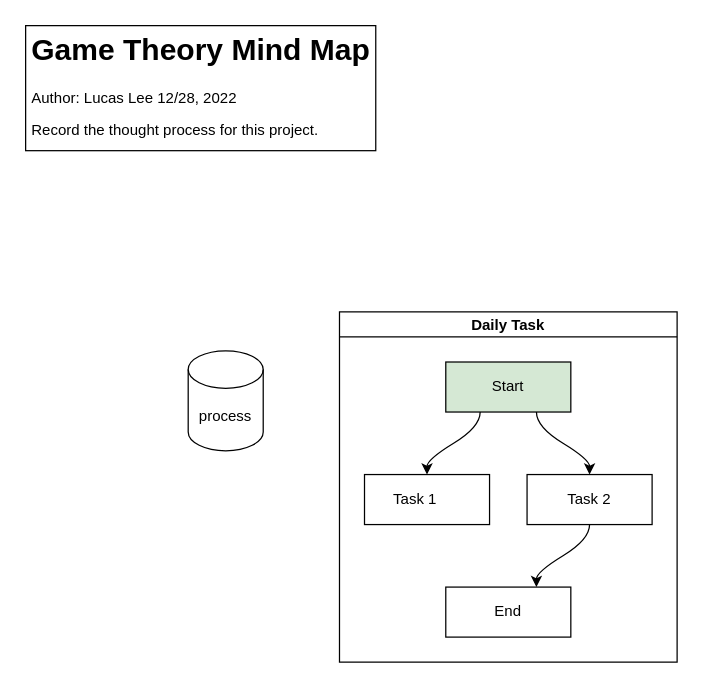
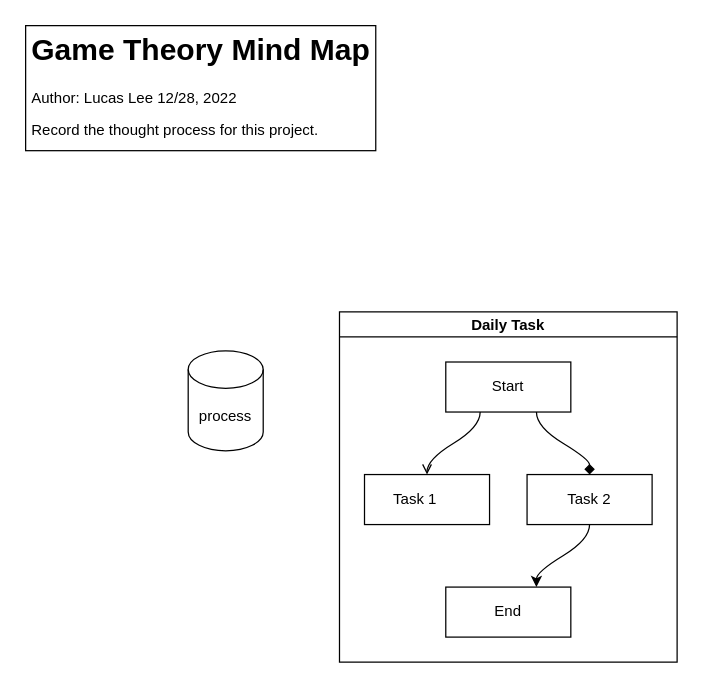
node "Start": fillcolor #d5e8d4 -> #ffffff
edge "Start" -> "Task 1": arrowhead classic -> open
edge "Start" -> "Task 2": arrowhead classic -> diamond
